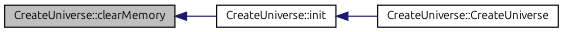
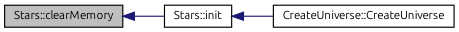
node "CreateUniverse::clearMemory": label "CreateUniverse::clearMemory" -> "Stars::clearMemory"
node "CreateUniverse::init": label "CreateUniverse::init" -> "Stars::init"
